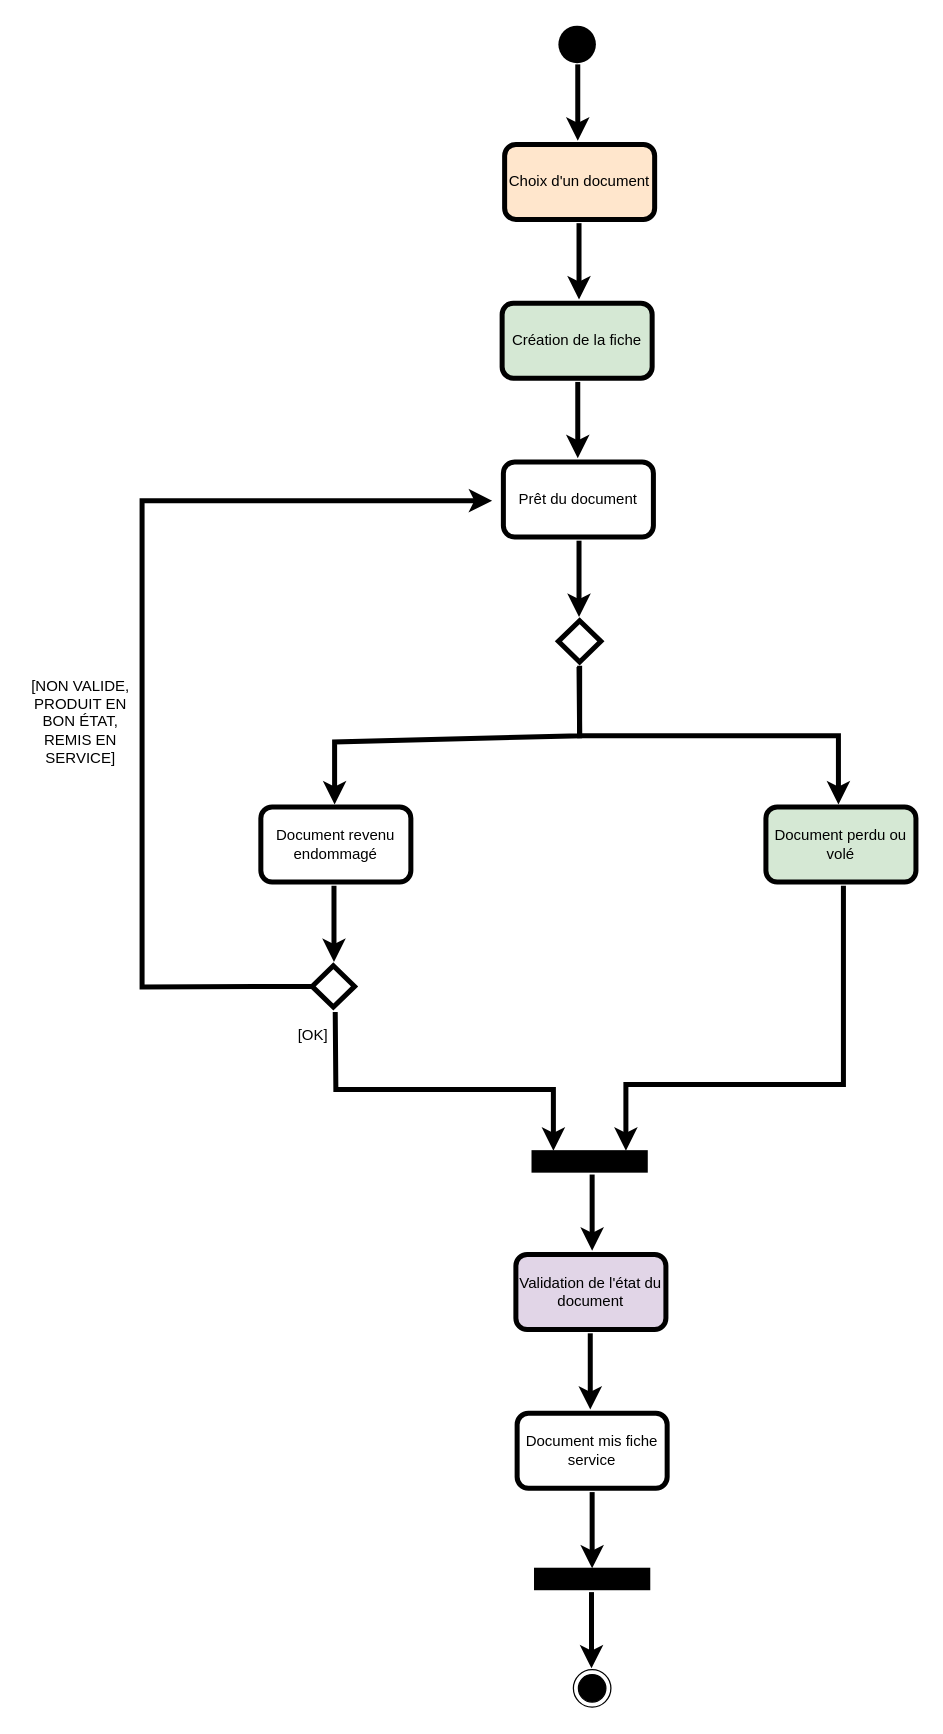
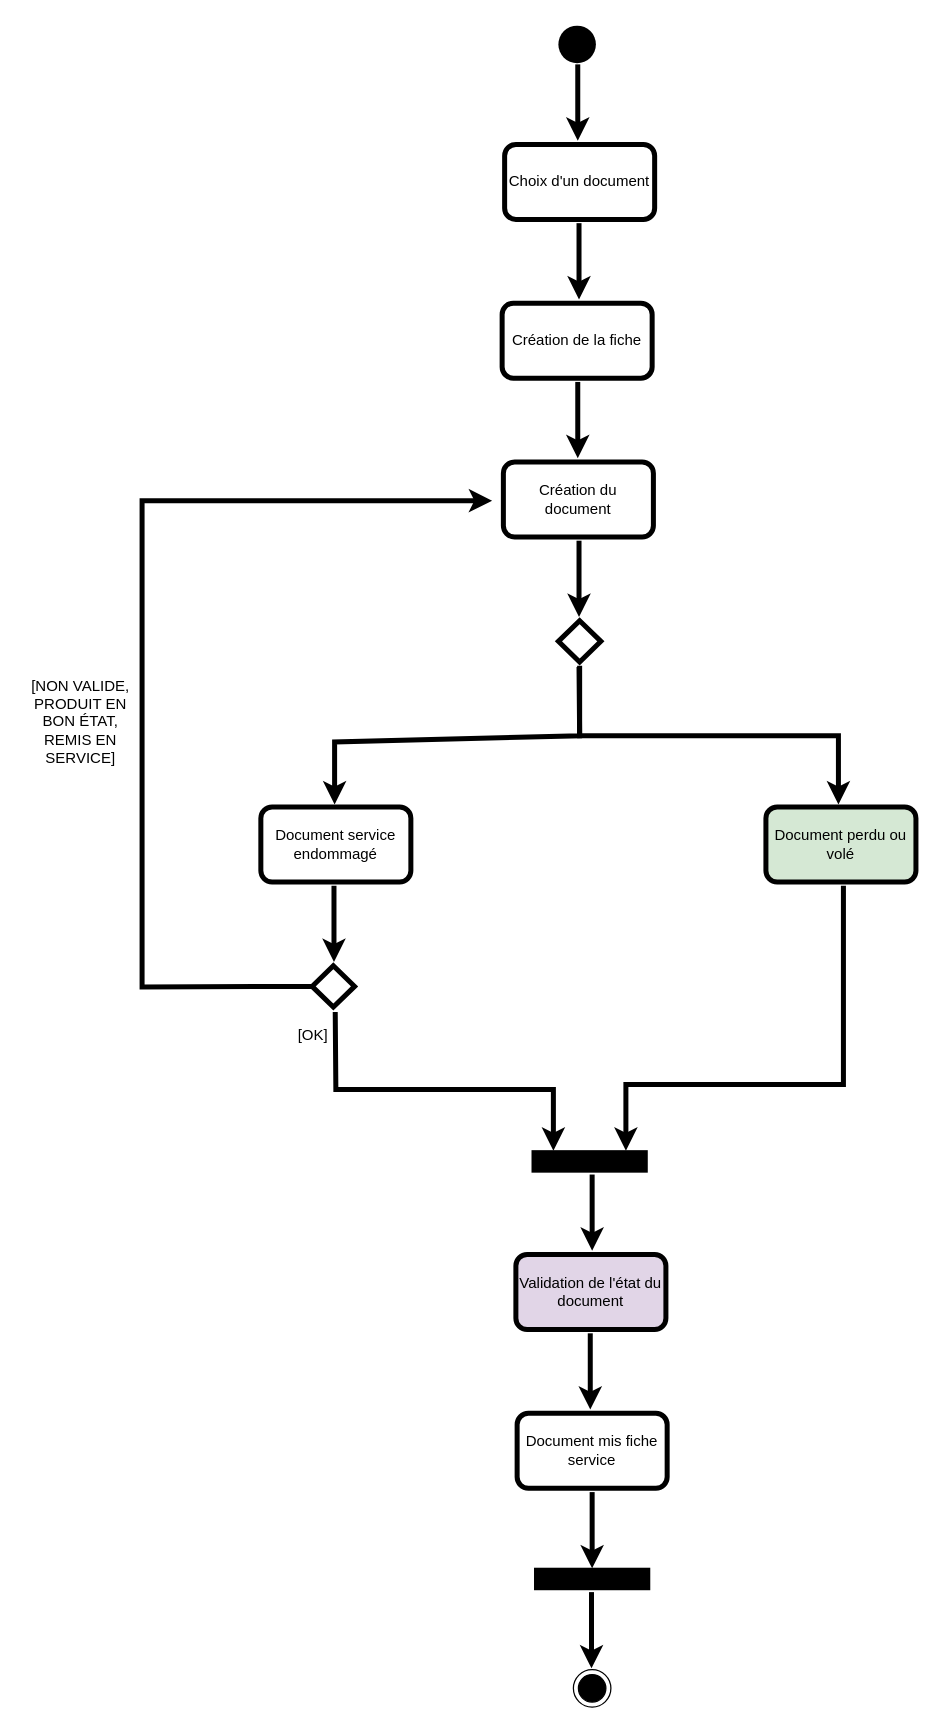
node "Choix d'un document": fillcolor #ffe6cc -> #ffffff
node "Création de la fiche": fillcolor #d5e8d4 -> #ffffff
node "Prêt du document": label "Prêt du document" -> "Création du document"
node "Document revenu endommagé": label "Document revenu endommagé" -> "Document service endommagé"
